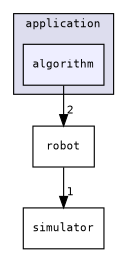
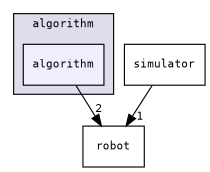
cluster "application": label "application" -> "algorithm"
edge "robot" -> "simulator": reversed
